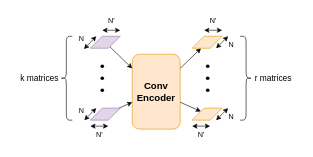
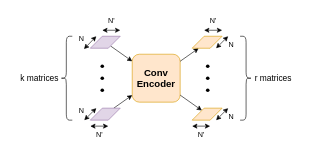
node "Conv Encoder": size 48x75 -> 48x48
